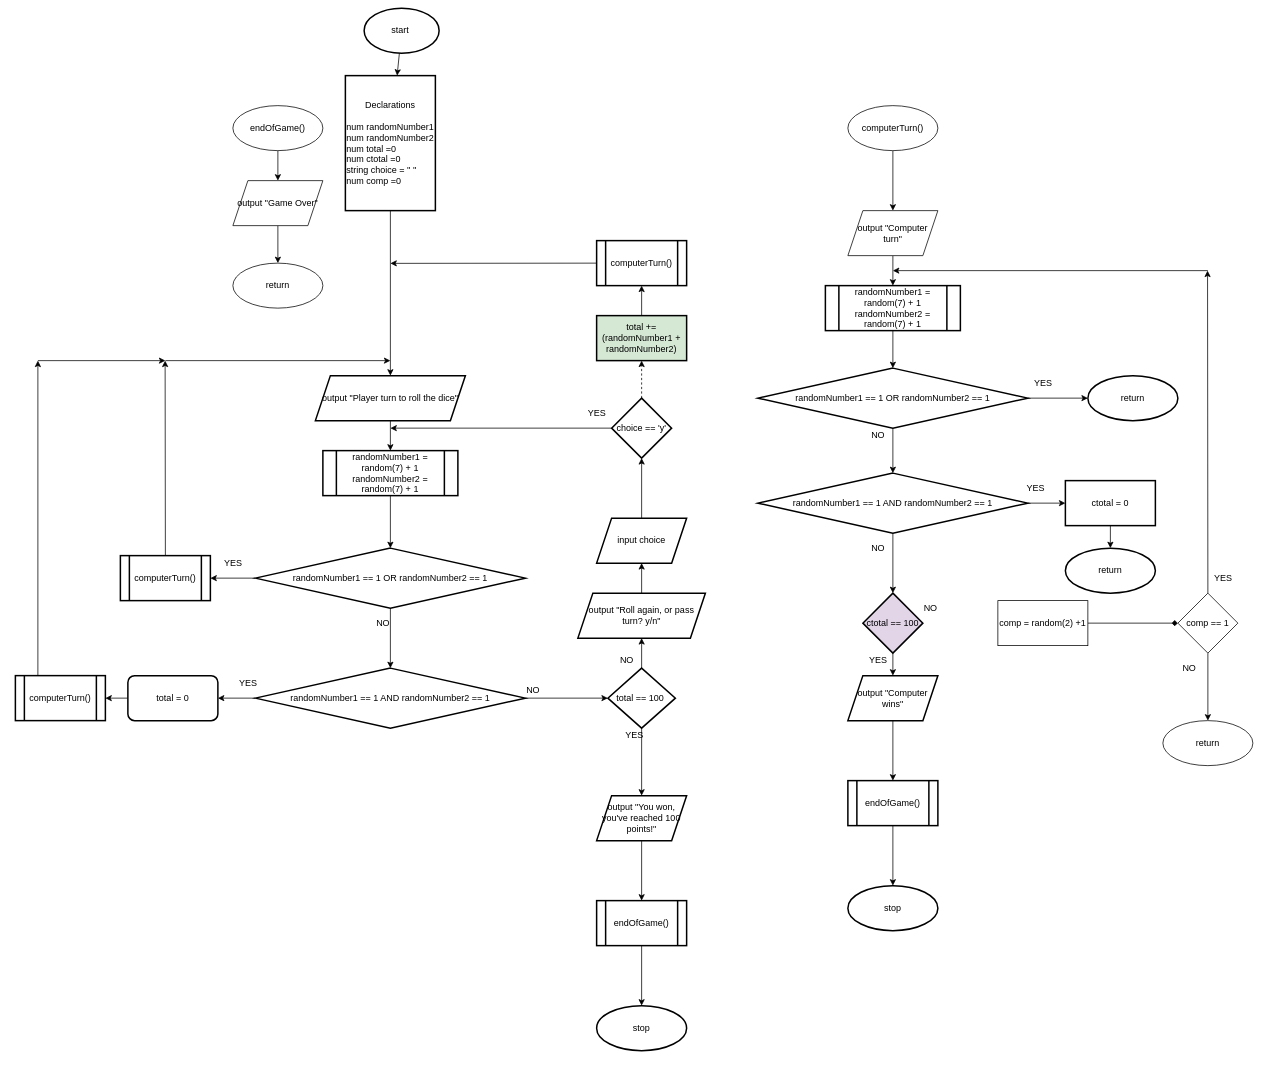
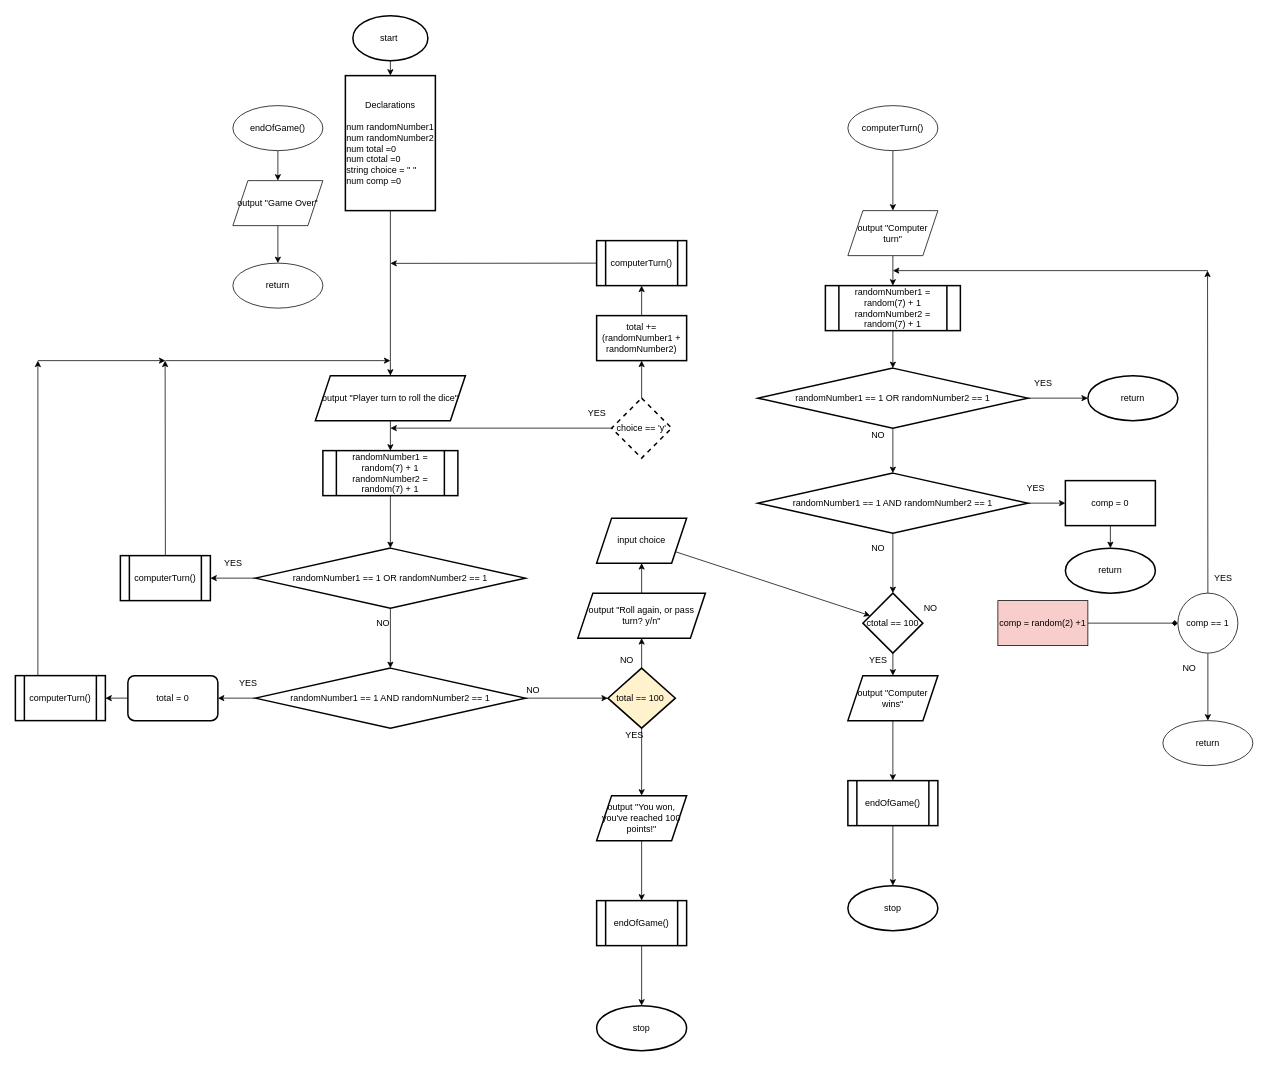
node "start": moved (402, 30) -> (390, 38)
node "total += (randomNumber1 + randomNumber2)": fillcolor #d5e8d4 -> #ffffff
edge "choice == 'y'" -> "total += (randomNumber1 + randomNumber2)": style dashed -> solid
node "choice == 'y'": style solid -> dashed
edge "input choice" -> "choice == 'y'": now "input choice" -> "ctotal == 100"
node "ctotal = 0": label "ctotal = 0" -> "comp = 0"
node "ctotal == 100": fillcolor #e1d5e7 -> #ffffff
node "comp = random(2) +1": fillcolor #ffffff -> #f8cecc
node "comp == 1": shape diamond -> ellipse
node "total == 100": fillcolor #ffffff -> #fff2cc
